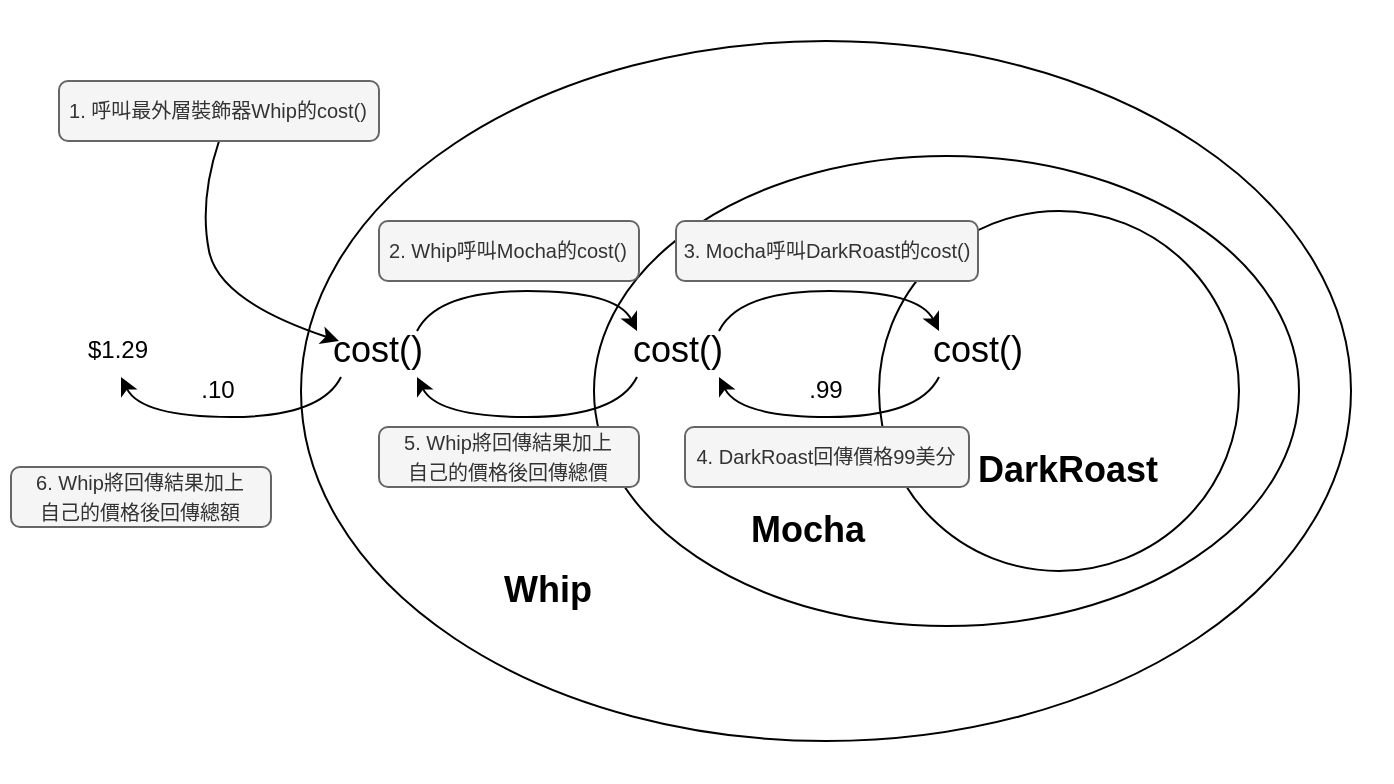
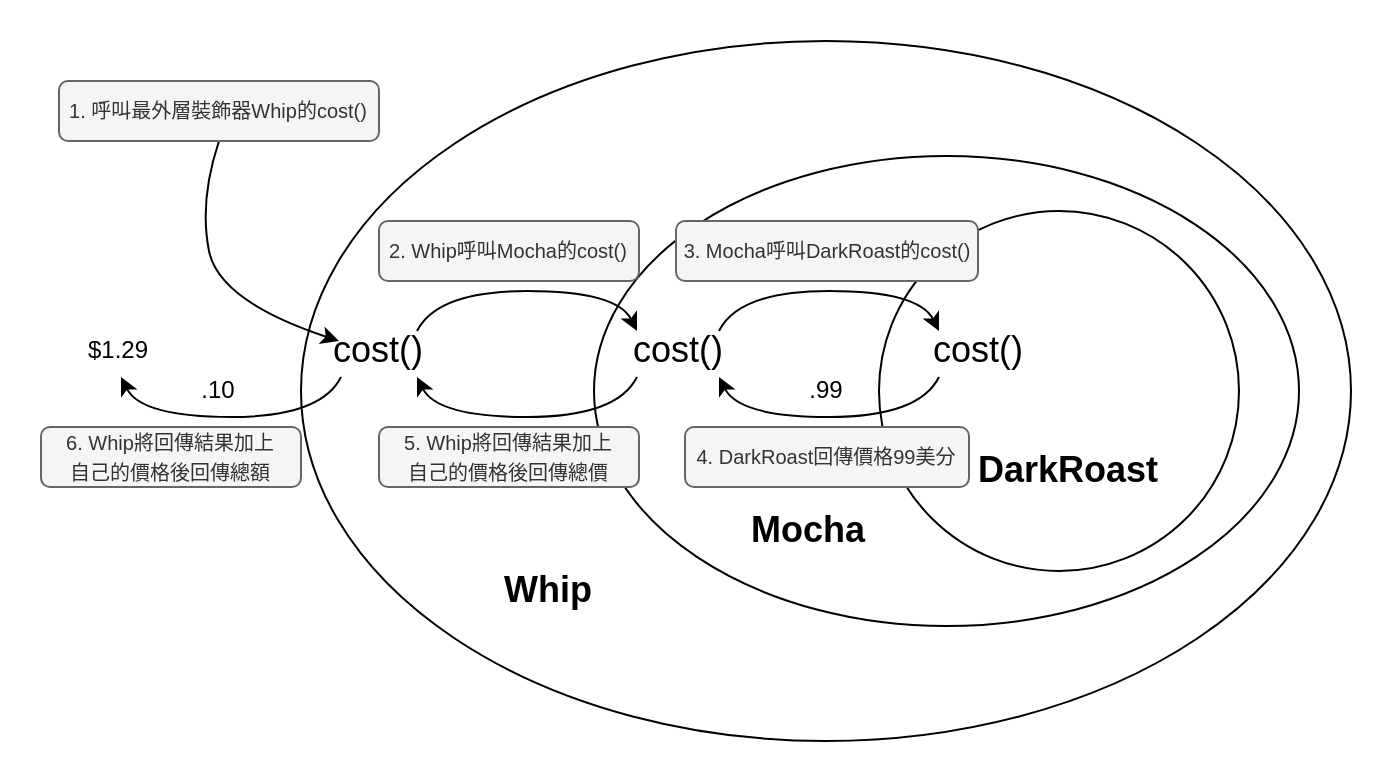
node "6. Whip將回傳結果加上 自己的價格後回傳總額": moved (141, 497) -> (171, 457)
